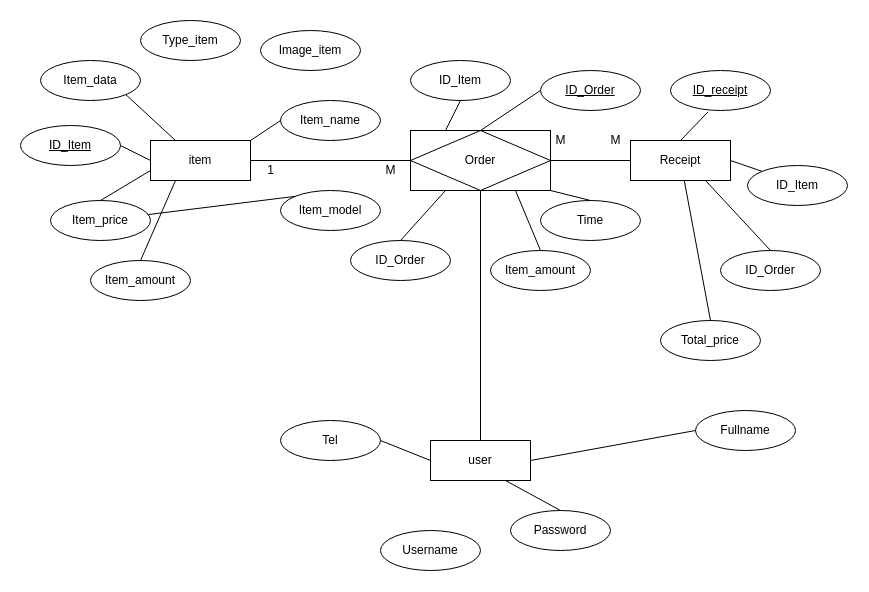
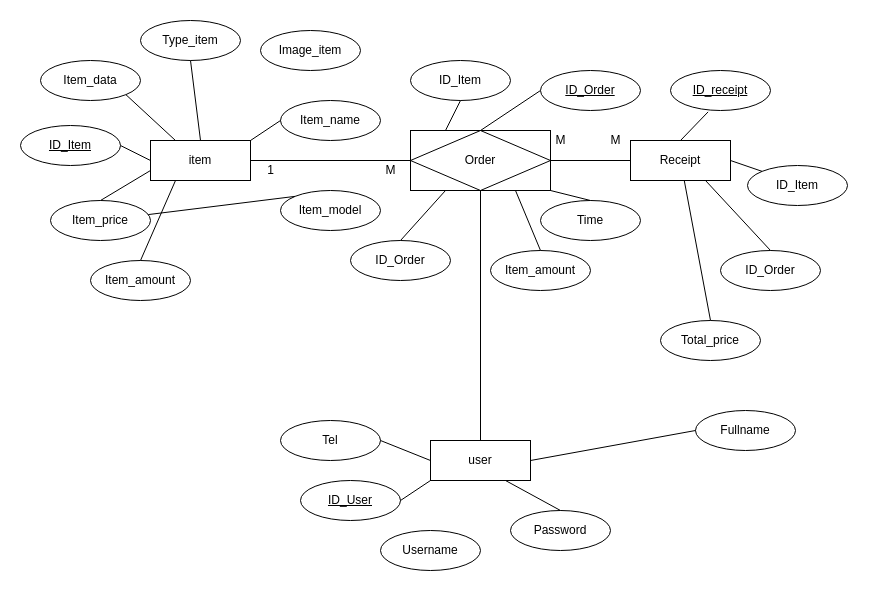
edge "Type_item" -- "item": added
edge "user" -- "ID_User": added
node "ID_User": added
